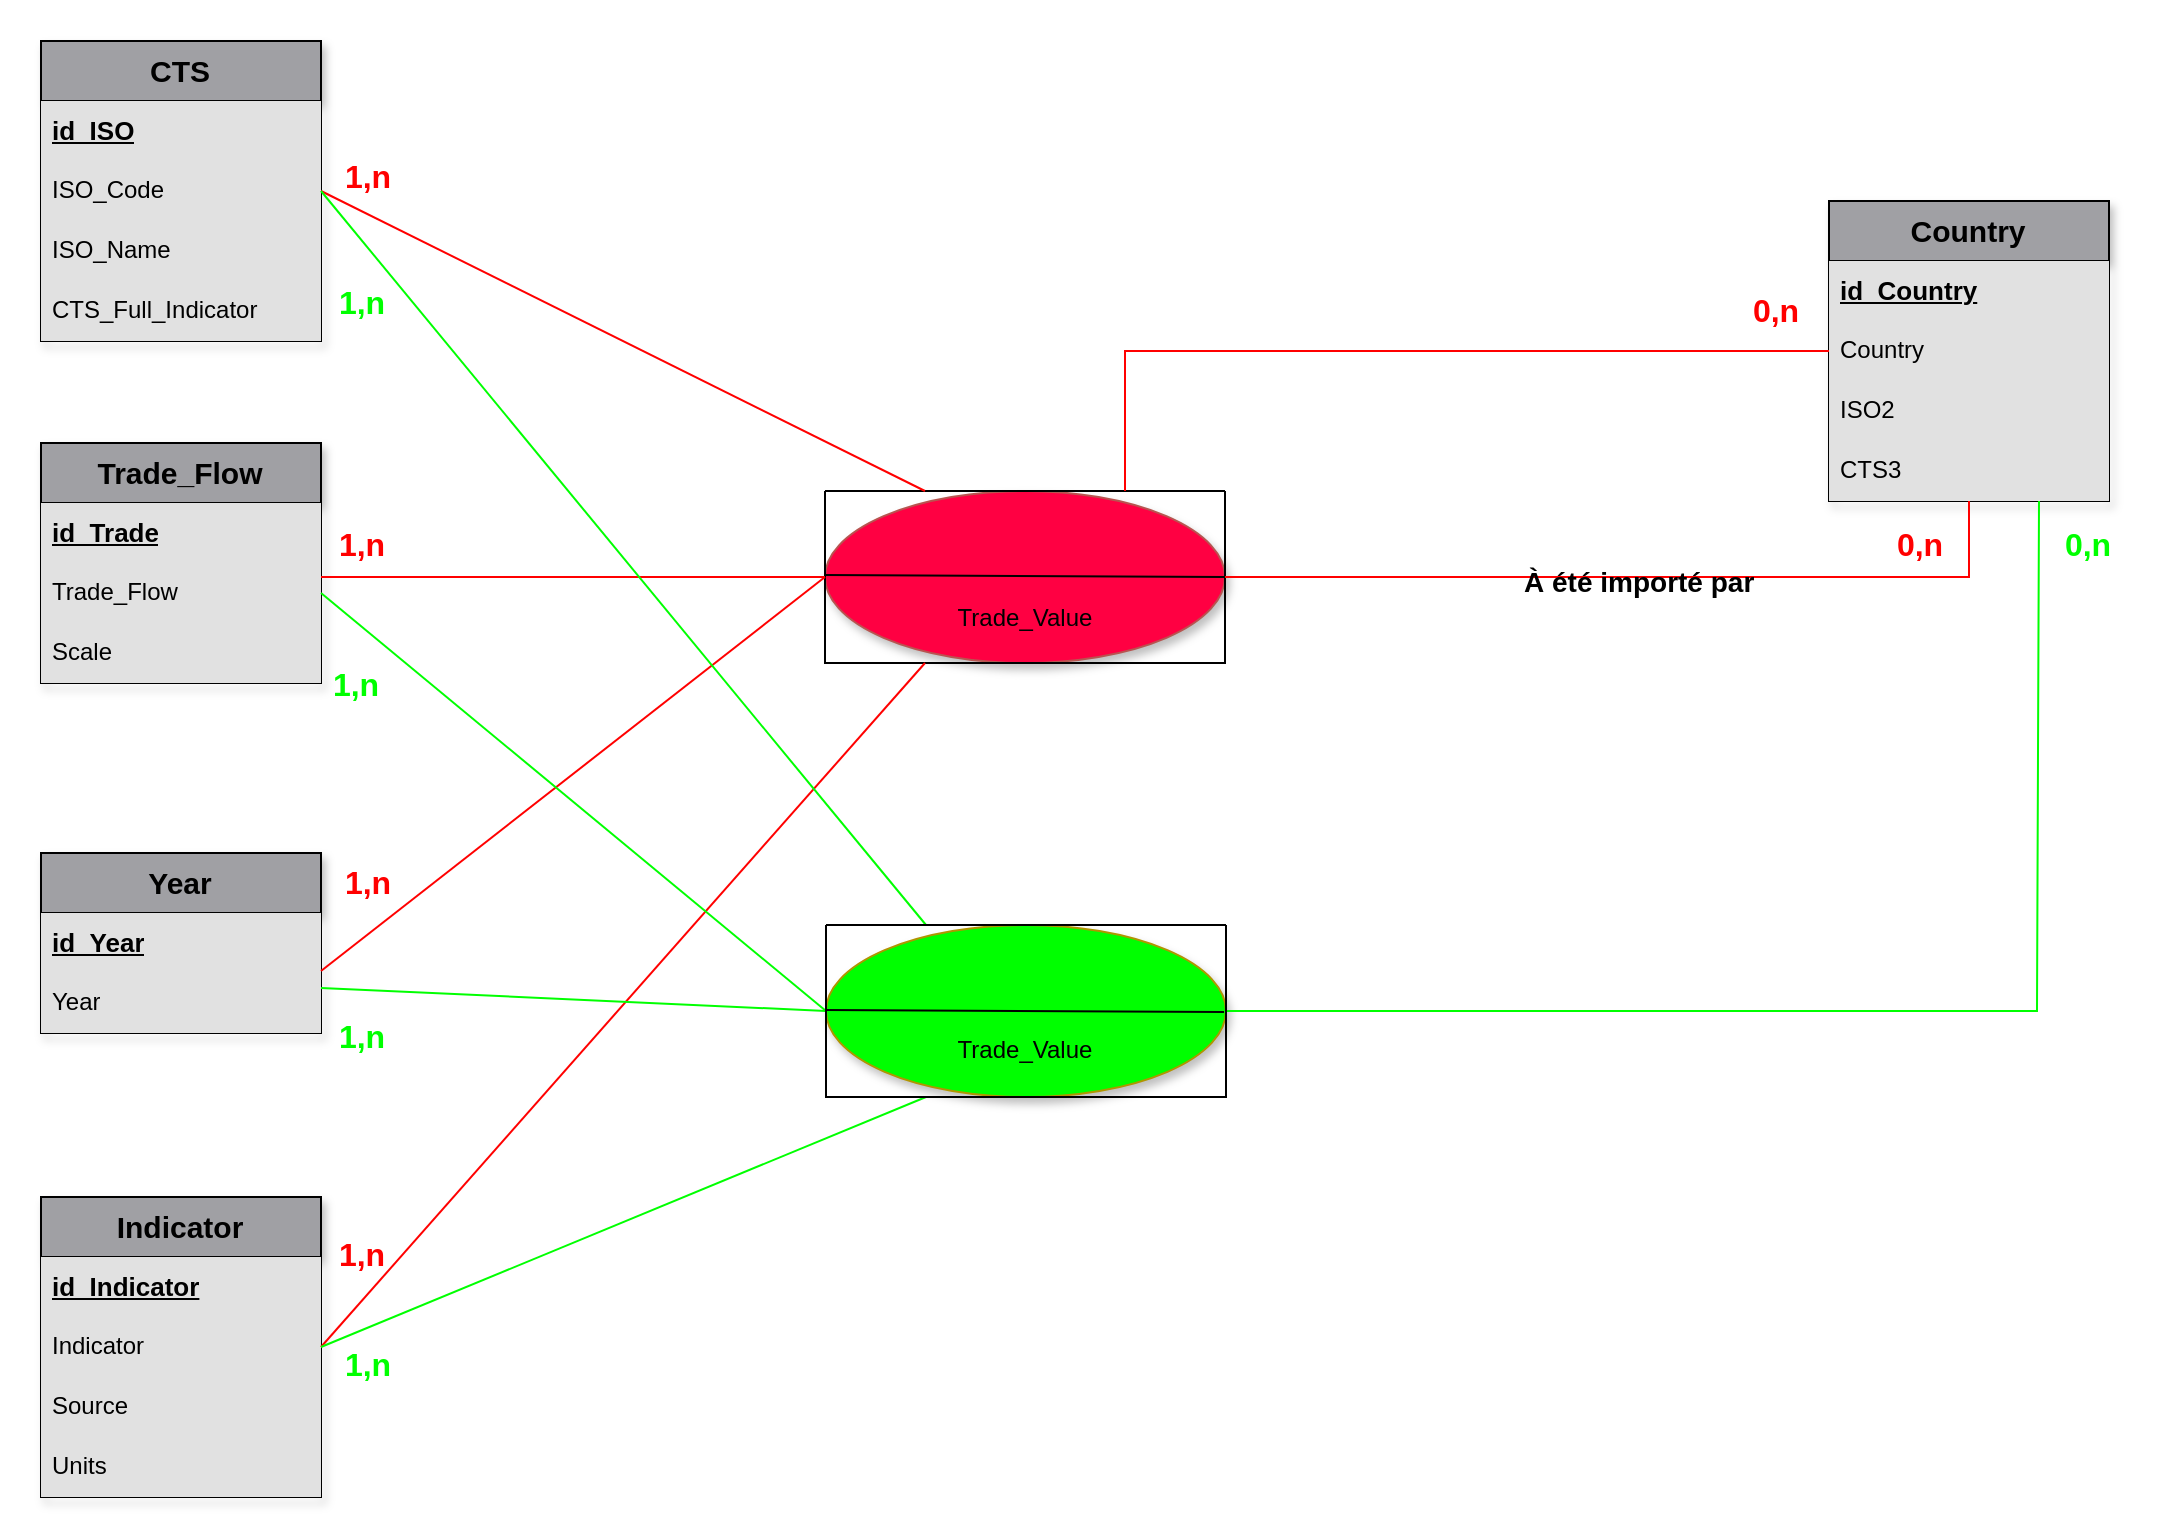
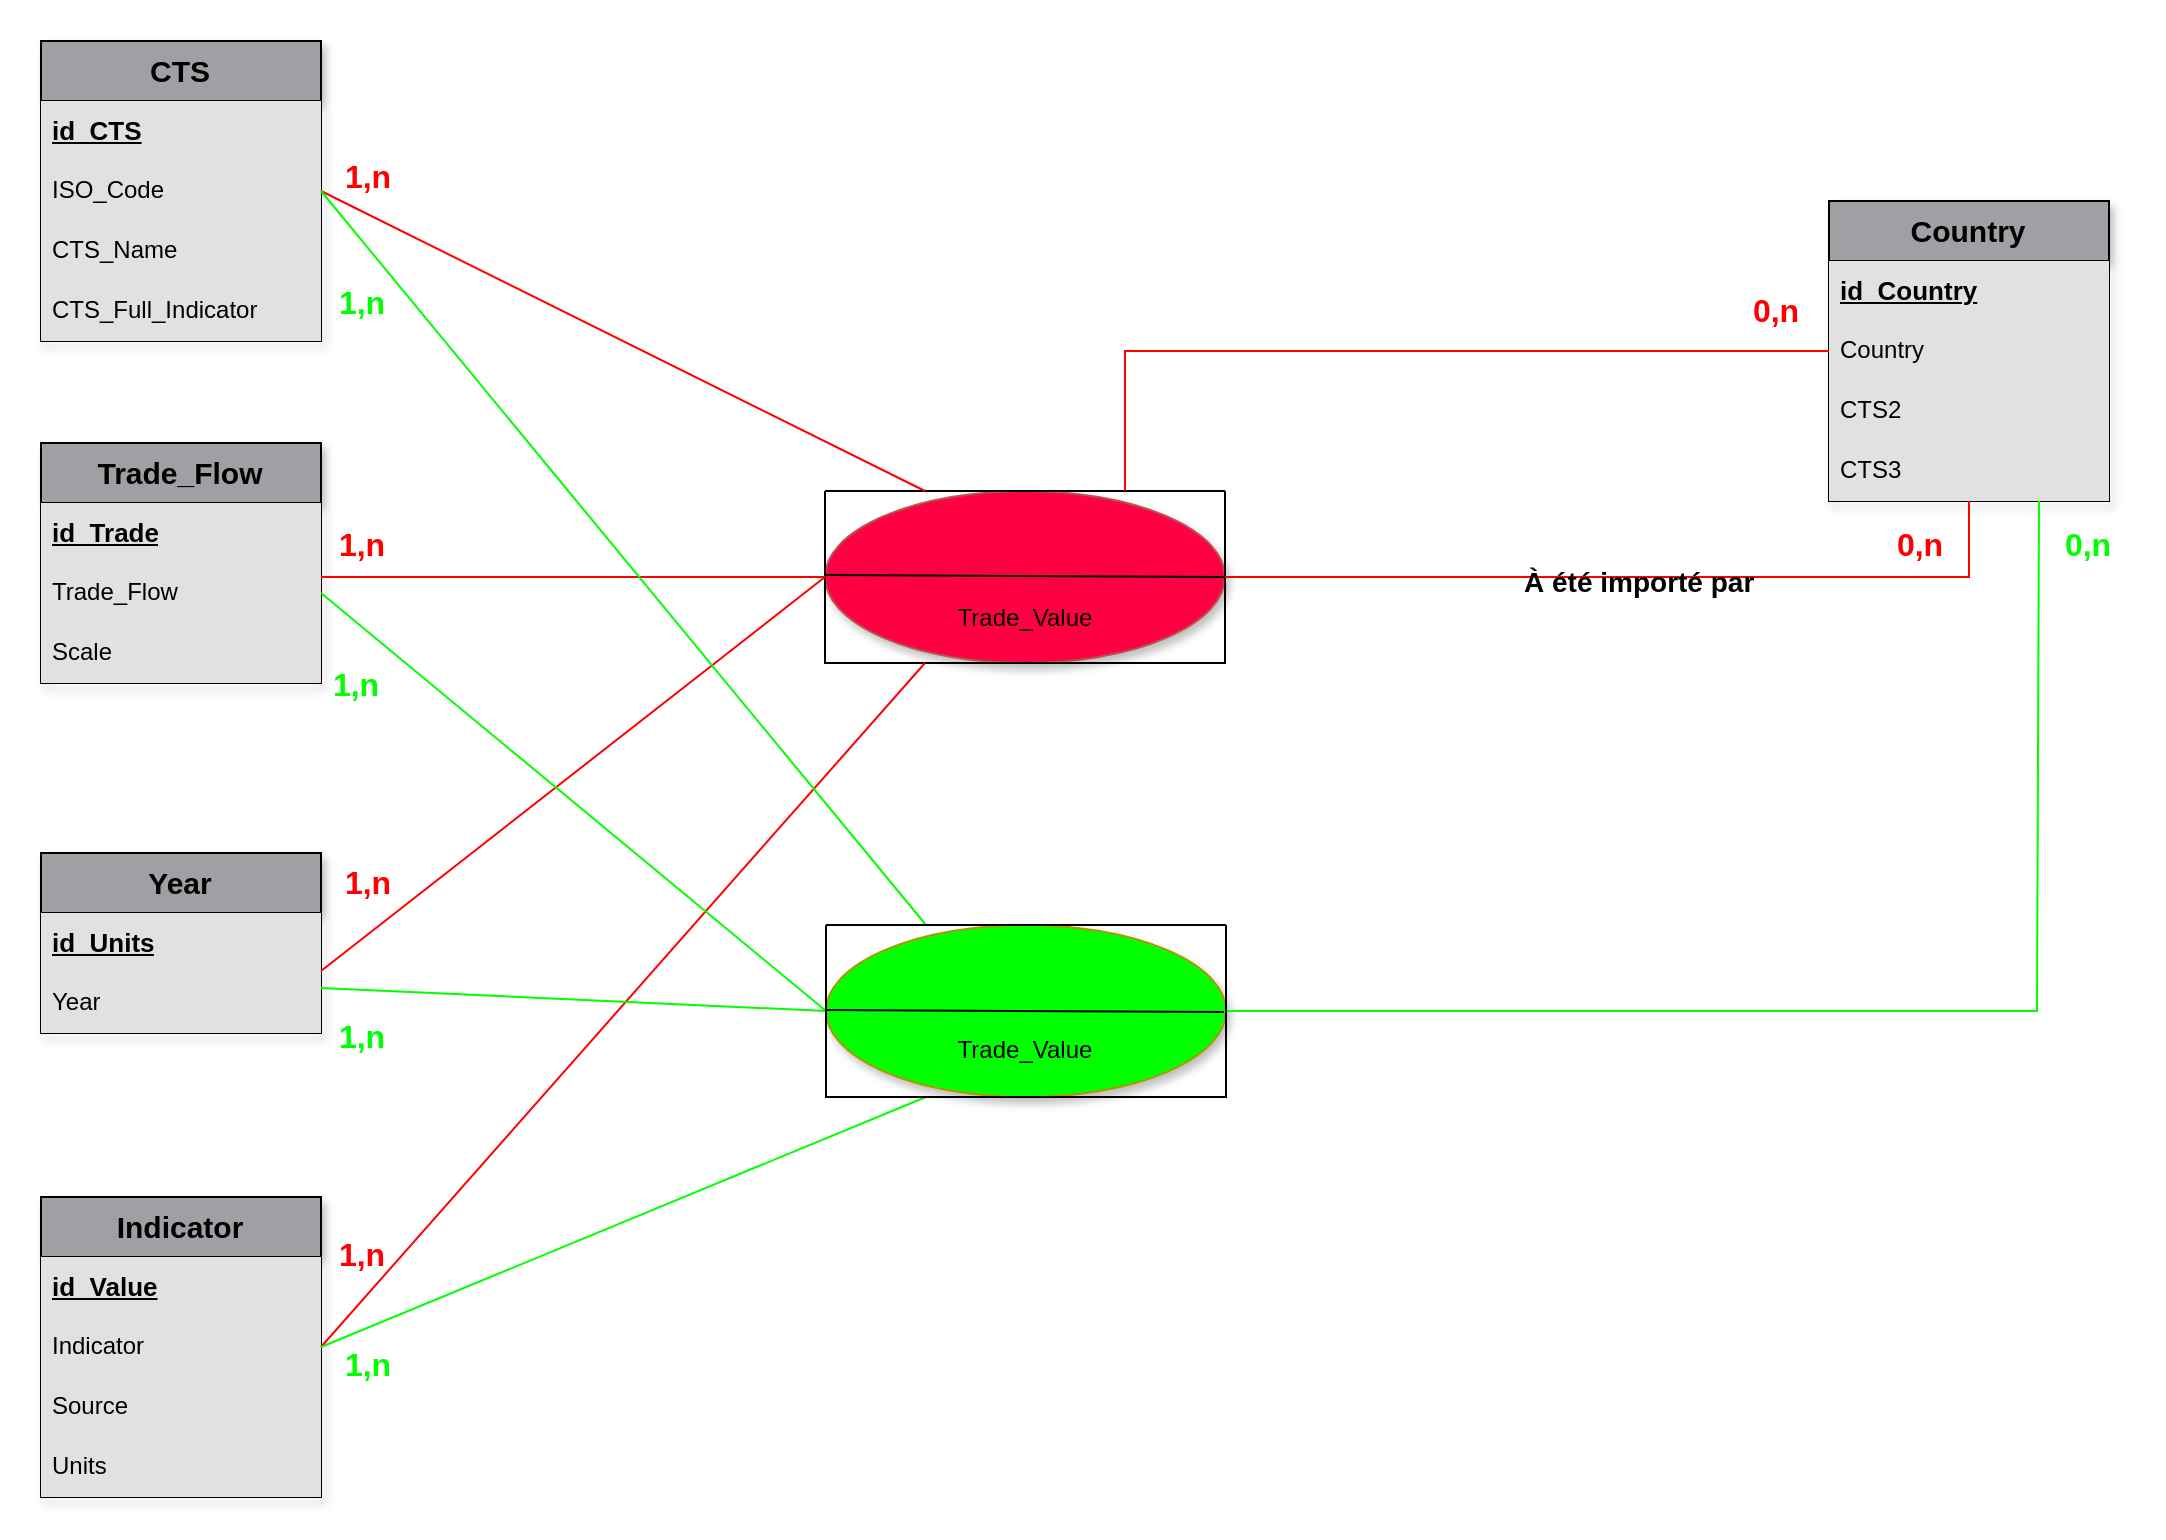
node "id_ISO": label "id_ISO" -> "id_CTS"
node "ISO_Name": label "ISO_Name" -> "CTS_Name"
node "ISO2": label "ISO2" -> "CTS2"
node "id_Year": label "id_Year" -> "id_Units"
node "id_Indicator": label "id_Indicator" -> "id_Value"
